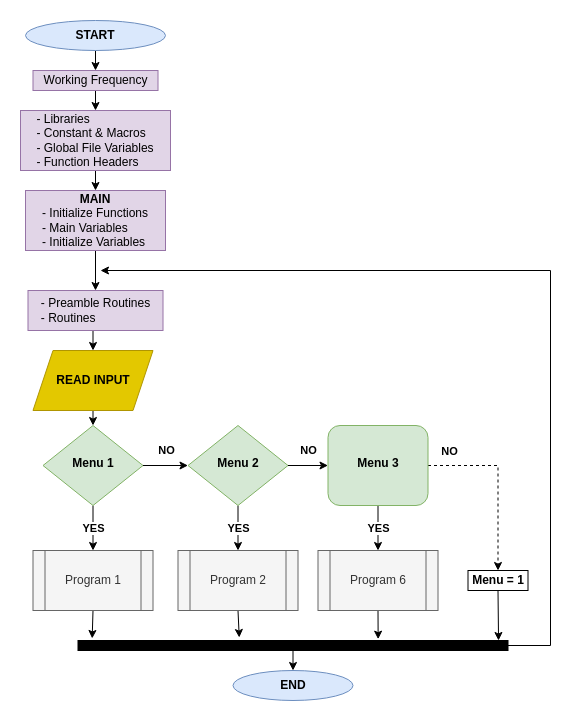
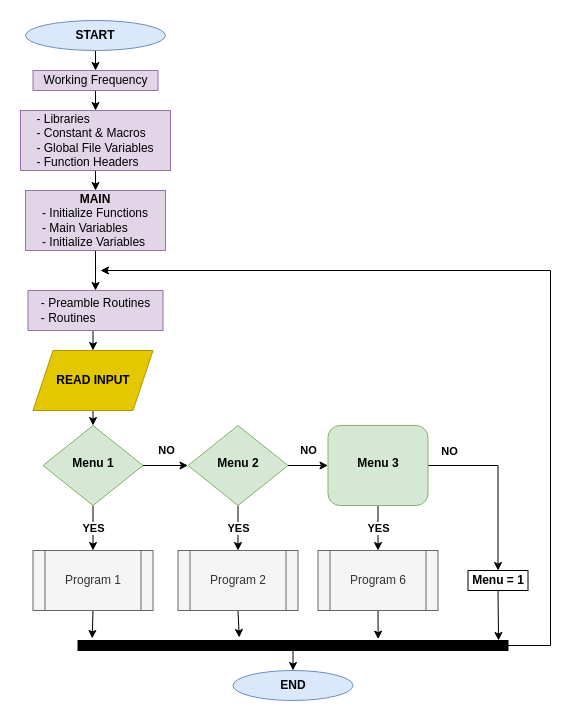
edge "Menu 3" -> "Menu = 1": style dashed -> solid
